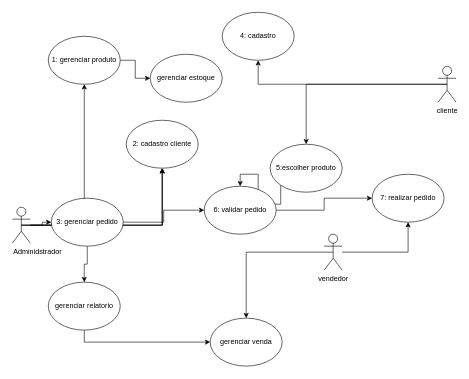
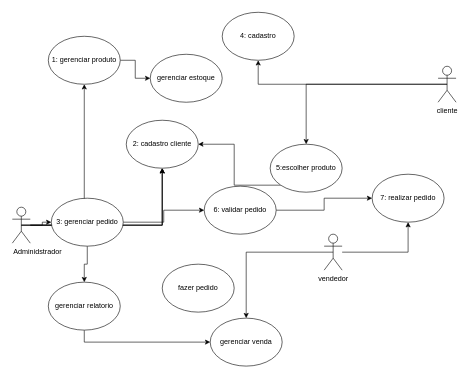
edge "5:escolher produto" -> "6: validar pedido": now "5:escolher produto" -> "2: cadastro cliente"
node "fazer pedido": added
